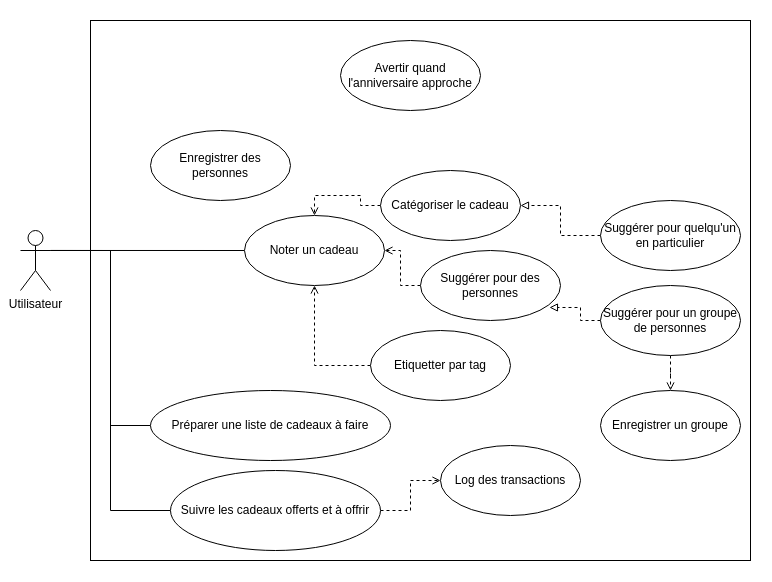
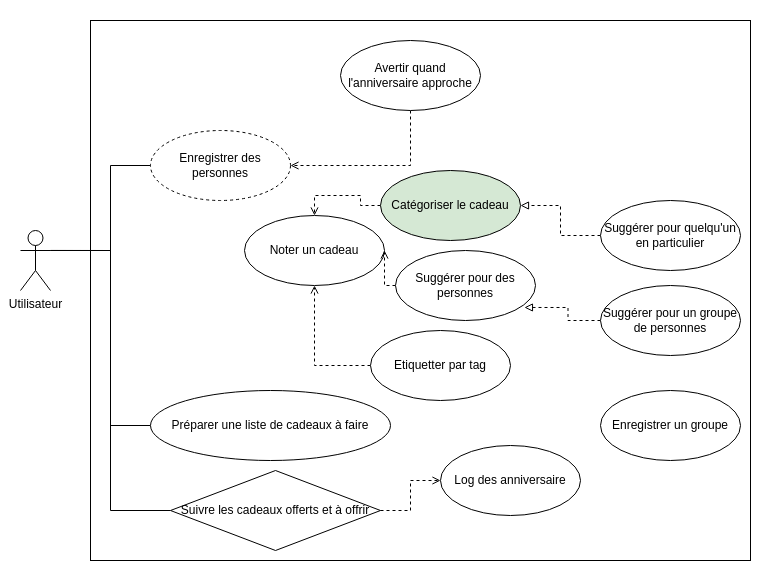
node "Enregistrer des personnes": style solid -> dashed
edge "Avertir quand l'anniversaire approche" -> "Enregistrer des personnes": added
edge "Enregistrer des personnes" -- "Utilisateur": added
node "Catégoriser le cadeau": fillcolor #ffffff -> #d5e8d4
edge "Noter un cadeau" -- "Utilisateur": removed
node "Suggérer pour des personnes": moved (491, 286) -> (466, 286)
edge "Suggérer pour un groupe de personnes" -> "Enregistrer un groupe": removed
node "Log des transactions": label "Log des transactions" -> "Log des anniversaire"
node "Suivre les cadeaux offerts et à offrir": shape ellipse -> diamond
